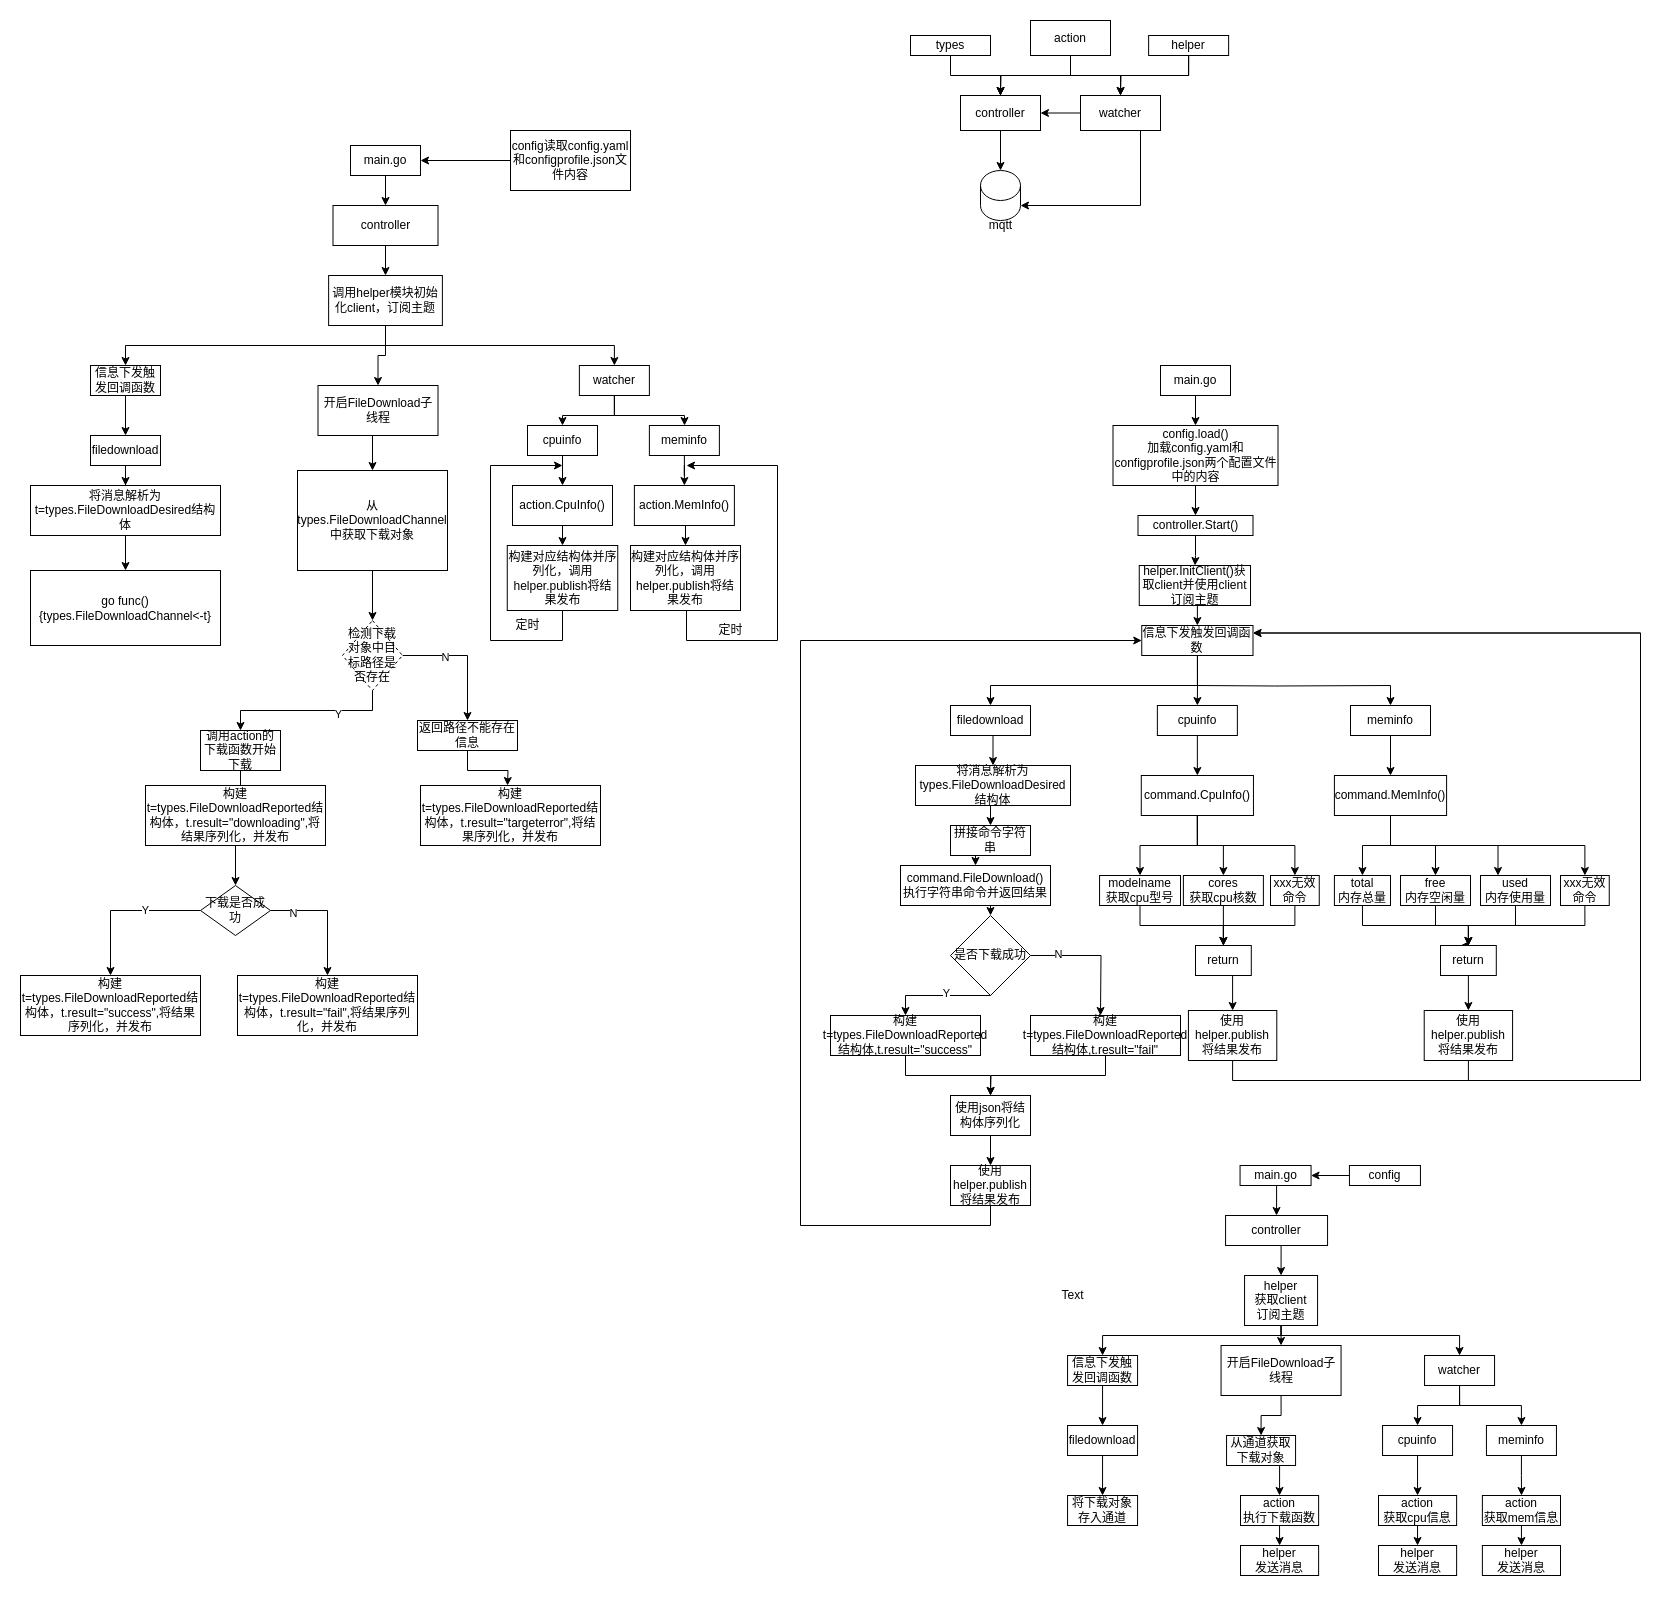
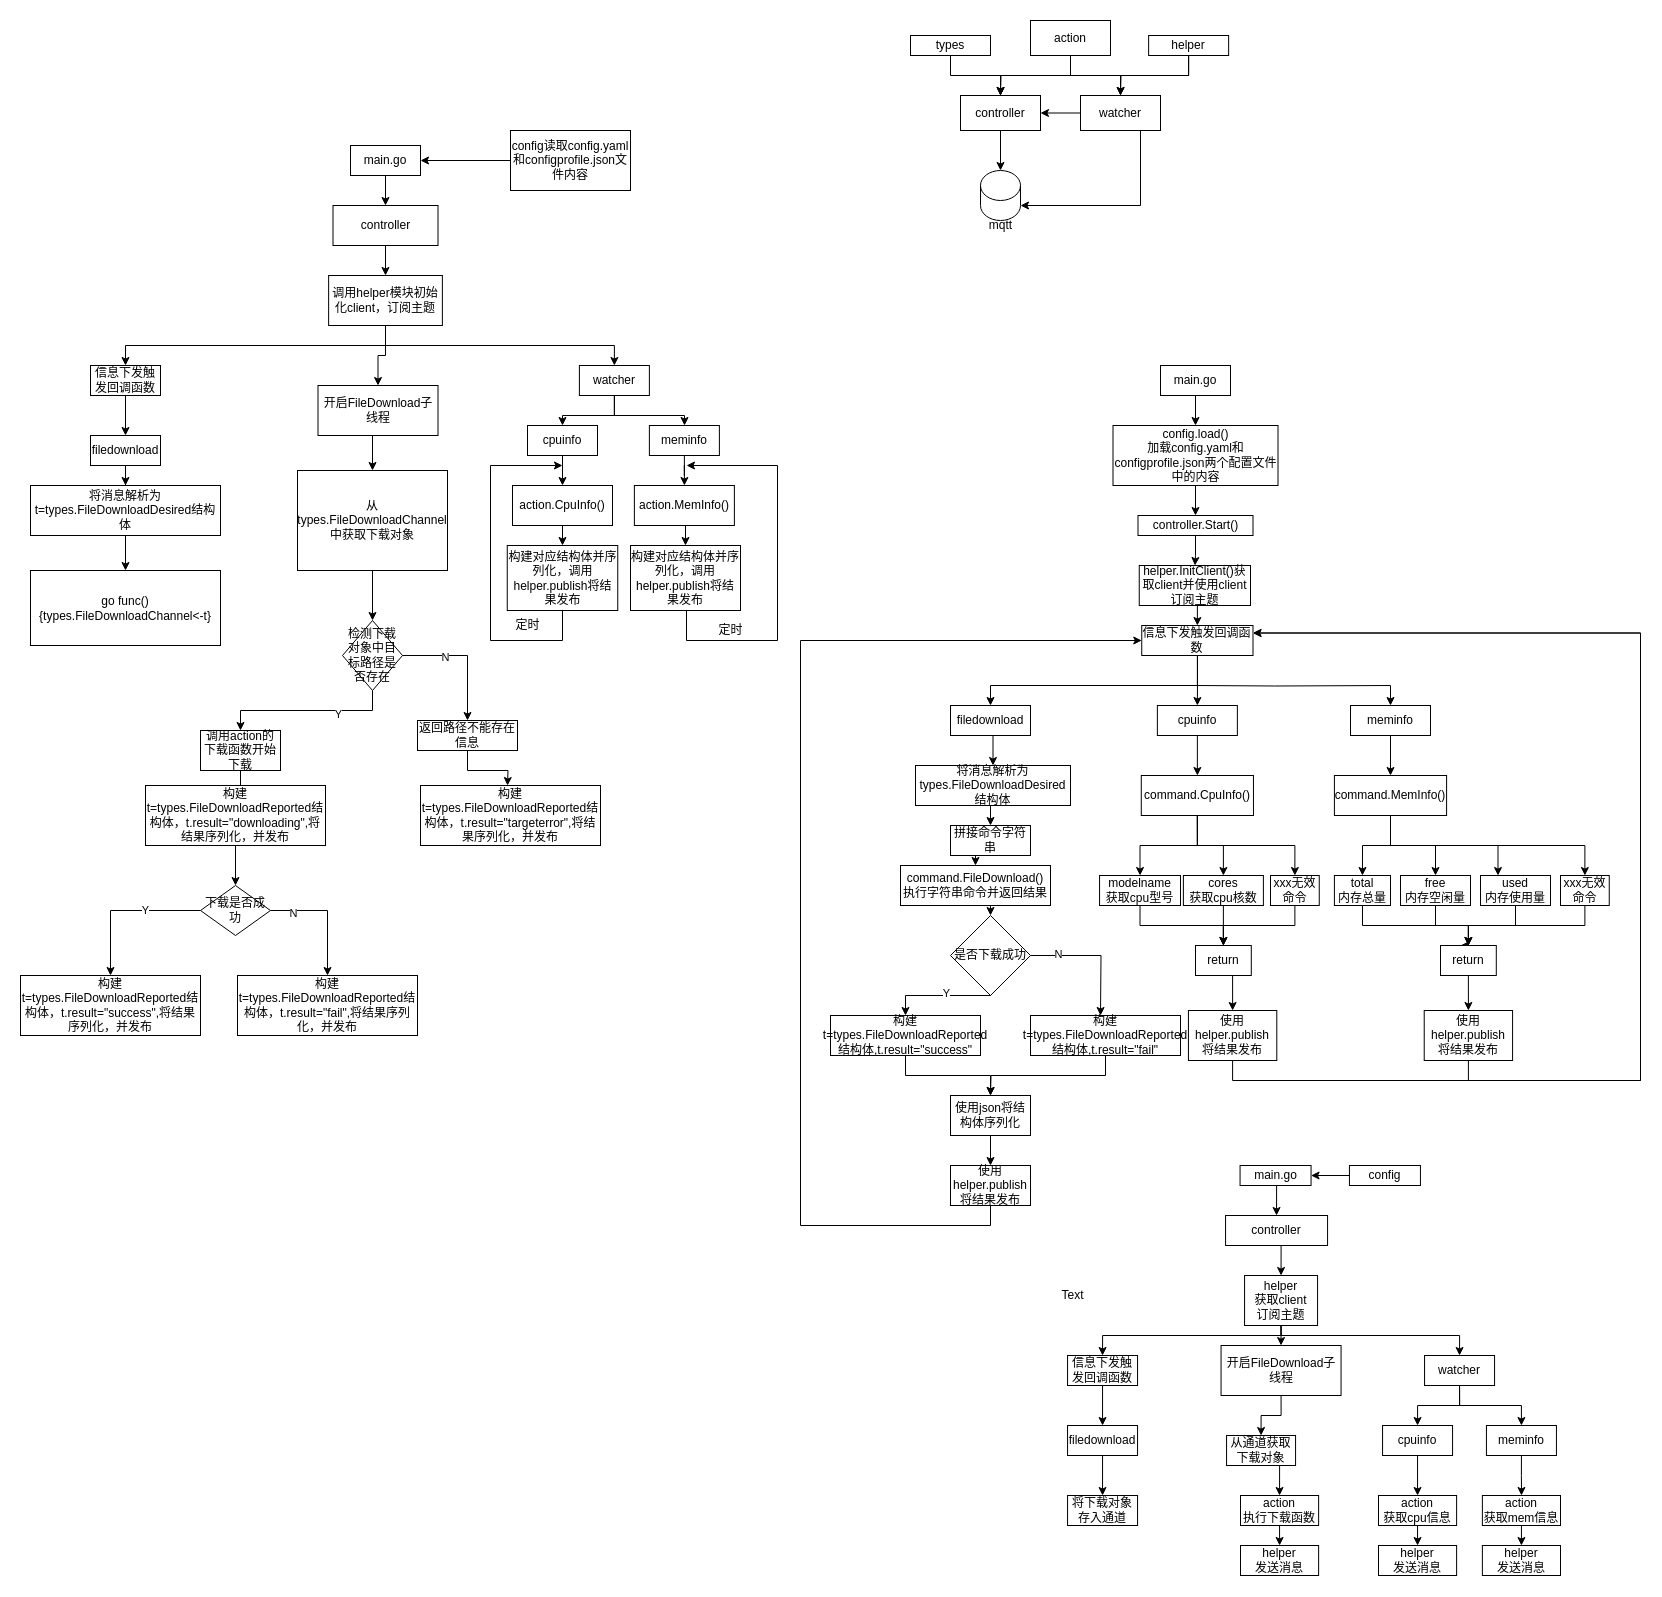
node "检测下载对象中目标路径是否存在": style dashed -> solid
